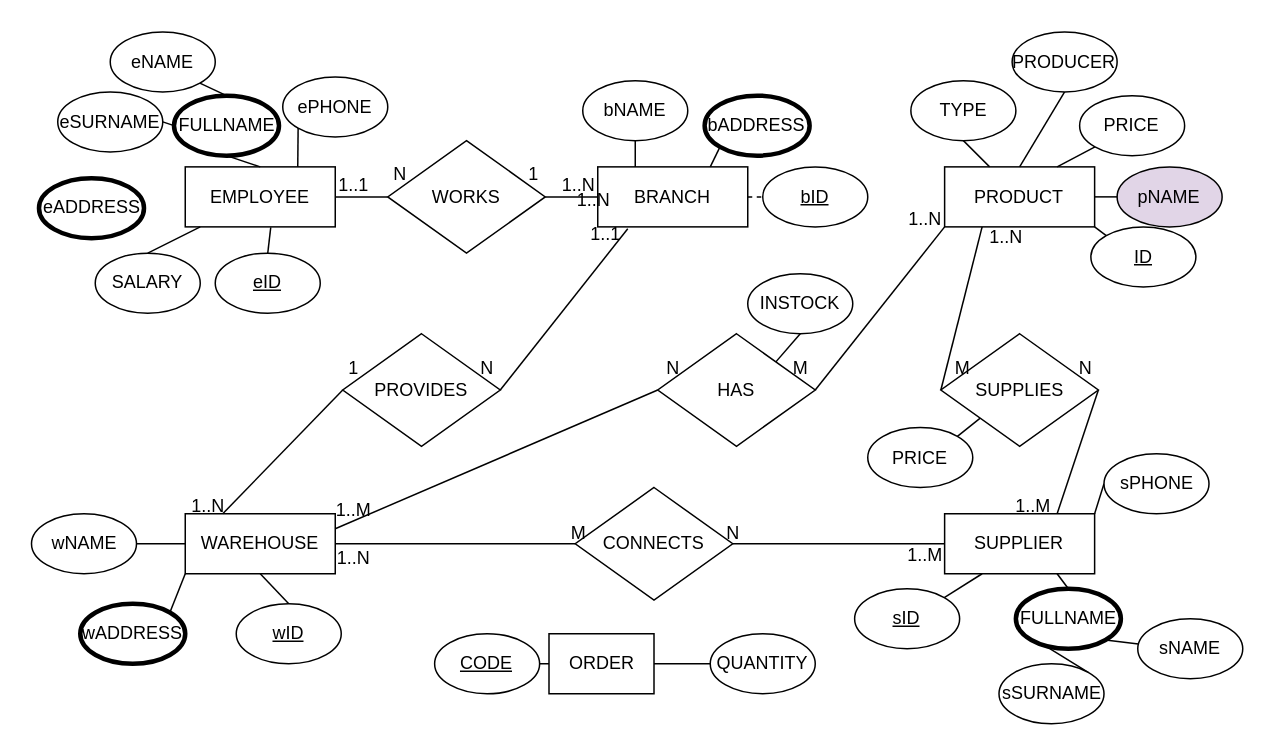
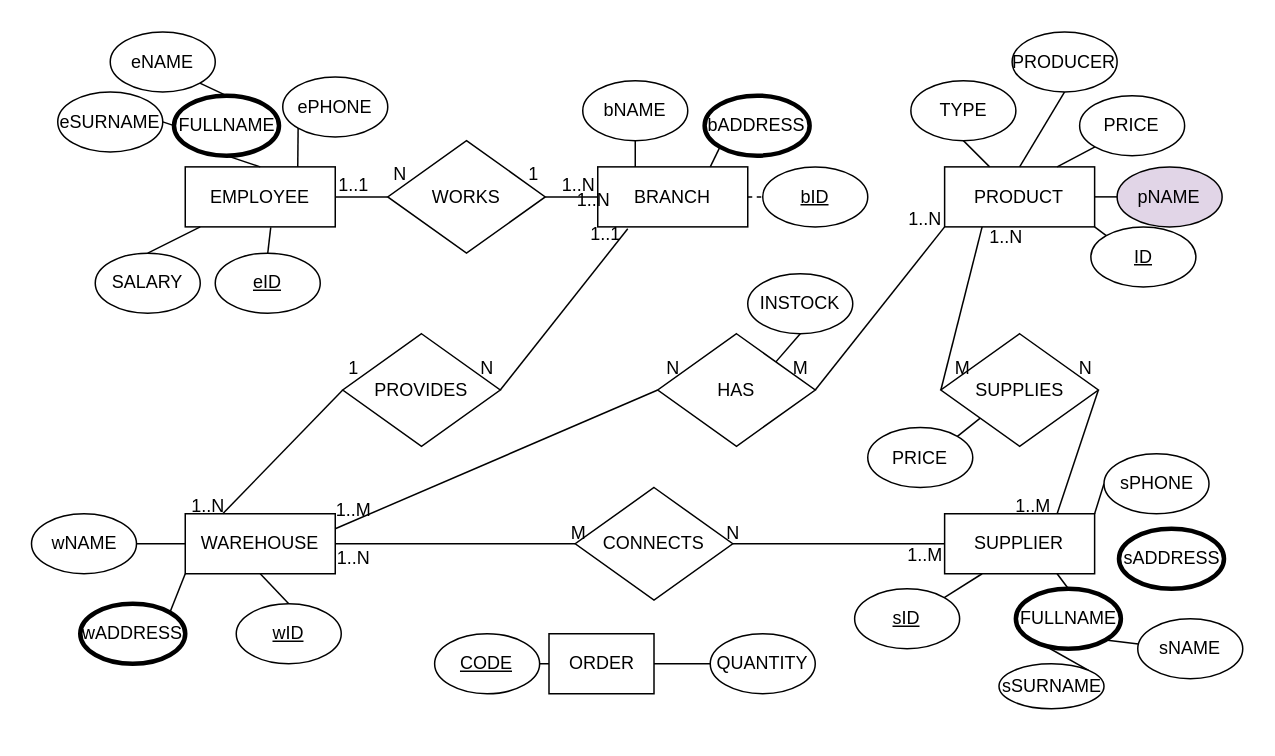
node "eADDRESS": removed
node "sADDRESS": added
node "sSURNAME": size 105x60 -> 105x45
